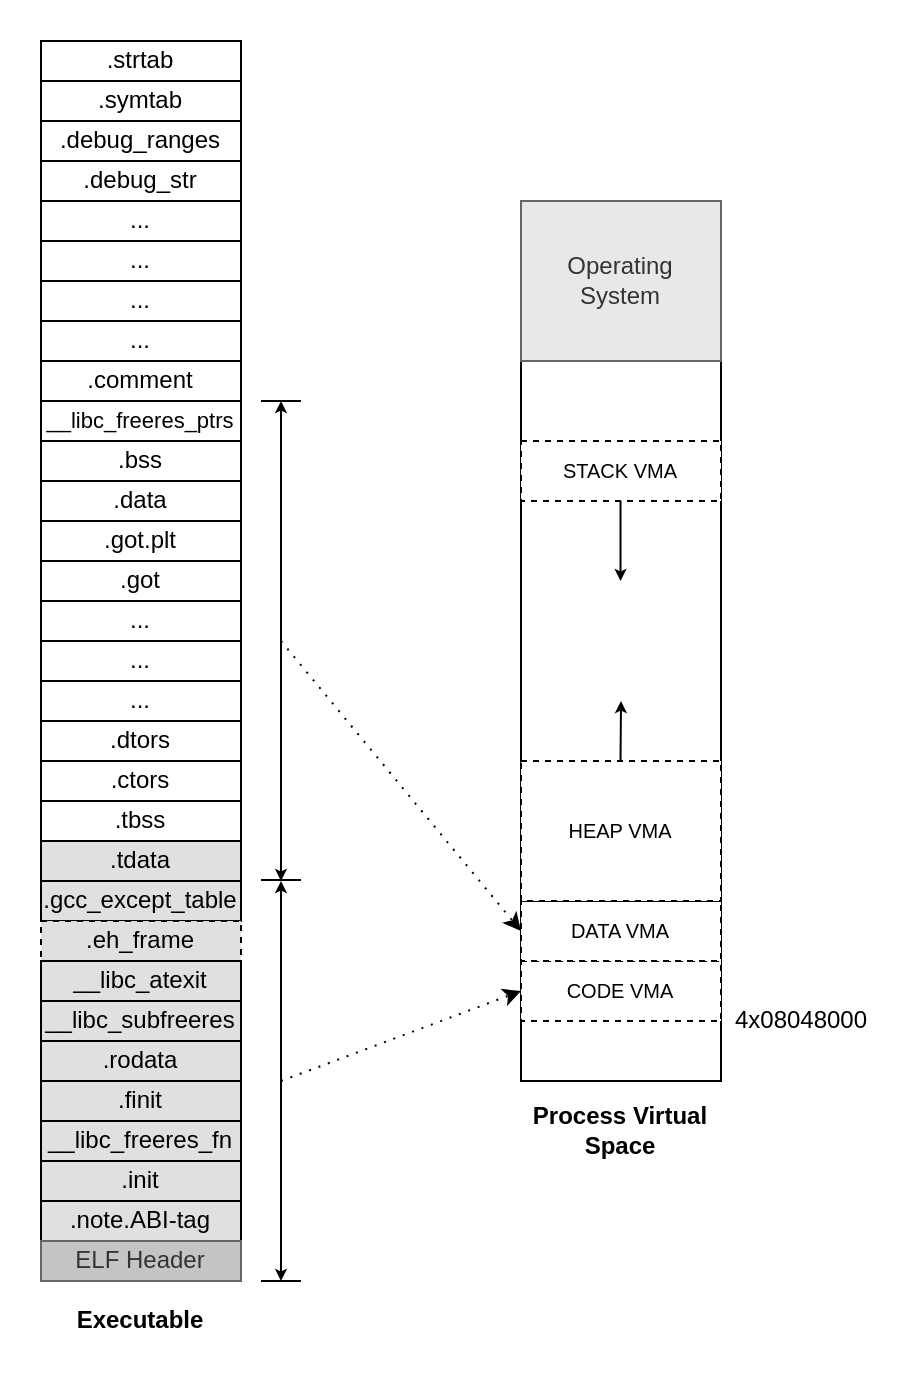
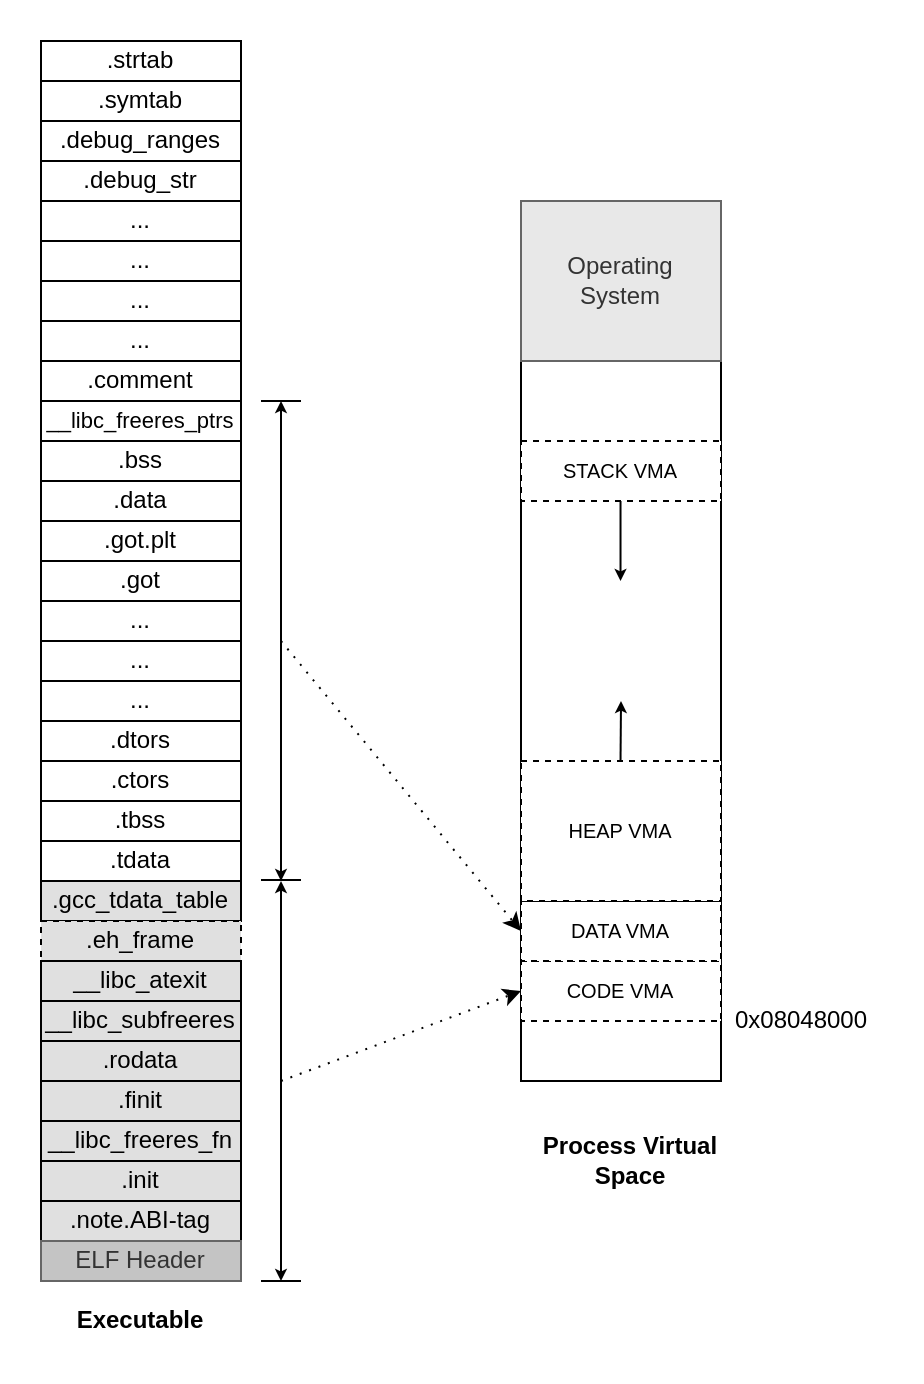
node ".tdata": fillcolor #e0e0e0 -> #ffffff
node ".gcc_except_table": label ".gcc_except_table" -> ".gcc_tdata_table"
node "4x08048000": label "4x08048000" -> "0x08048000"
node "Process Virtual Space": moved (621, 1131) -> (631, 1161)
